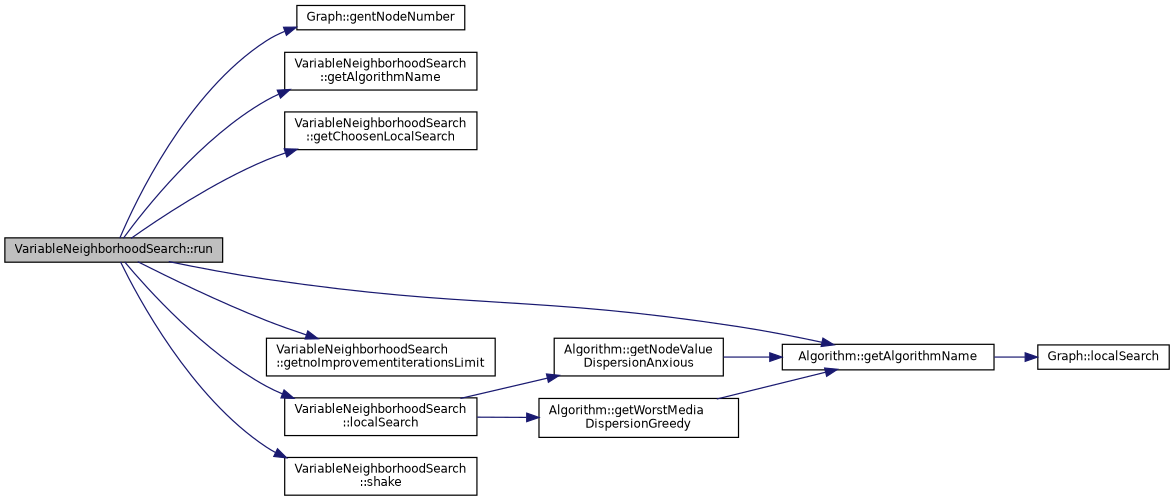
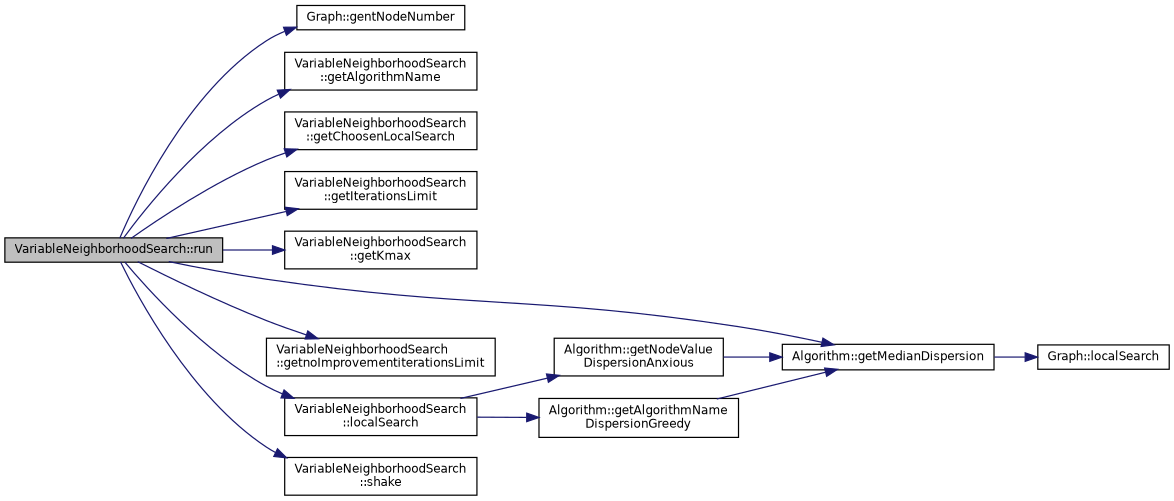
node "VariableNeighborhoodSearch ::getIterationsLimit": added
node "VariableNeighborhoodSearch ::getKmax": added
node "Algorithm::getAlgorithmName": label "Algorithm::getAlgorithmName" -> "Algorithm::getMedianDispersion"
node "Algorithm::getWorstMedia DispersionGreedy": label "Algorithm::getWorstMedia DispersionGreedy" -> "Algorithm::getAlgorithmName DispersionGreedy"
